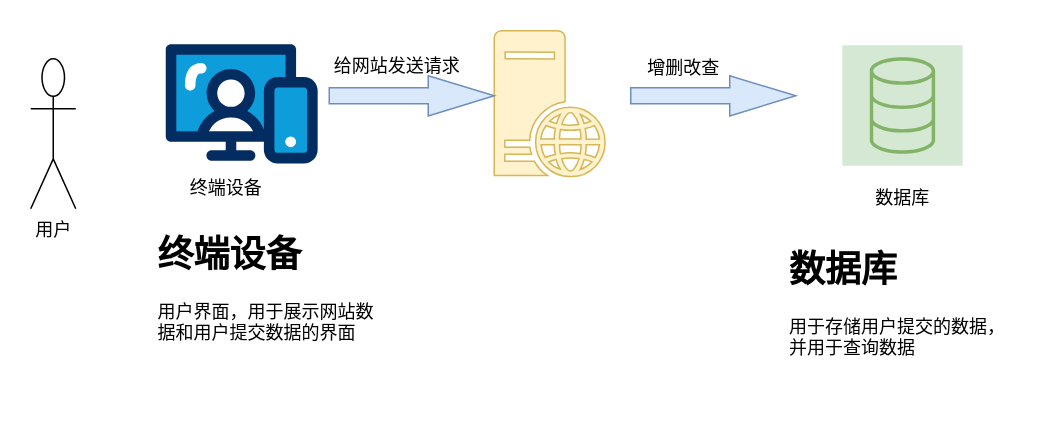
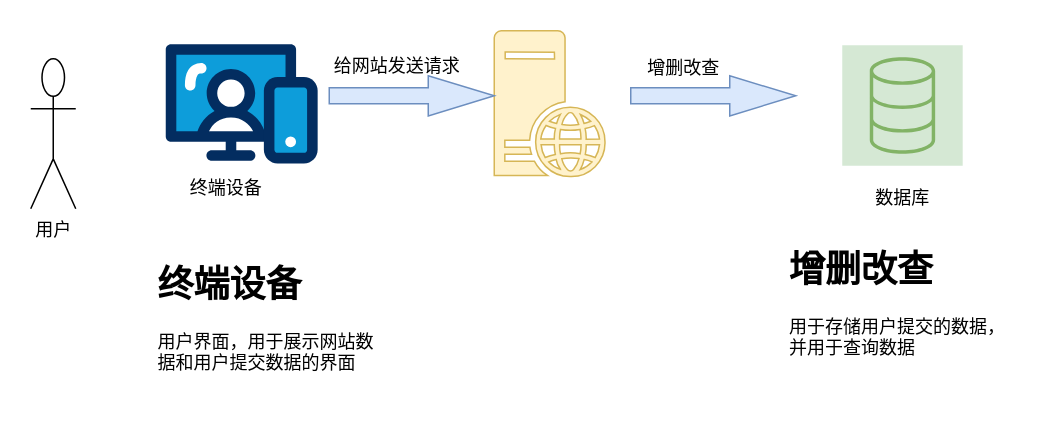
node "数据库用于存储用户提交的数据，并用于查询数据": label "数据库用于存储用户提交的数据，并用于查询数据" -> "增删改查用于存储用户提交的数据，并用于查询数据"
node "终端设备 用户界面，用于展示网站数据和用户提交数据的界面": moved (271, 301) -> (271, 331)
